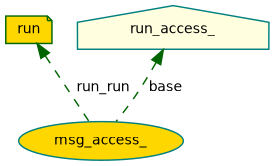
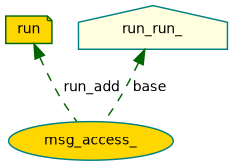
node "run_access_": label "run_access_" -> "run_run_"
edge "msg_access_" -> "run": label " run_run" -> " run_add"
